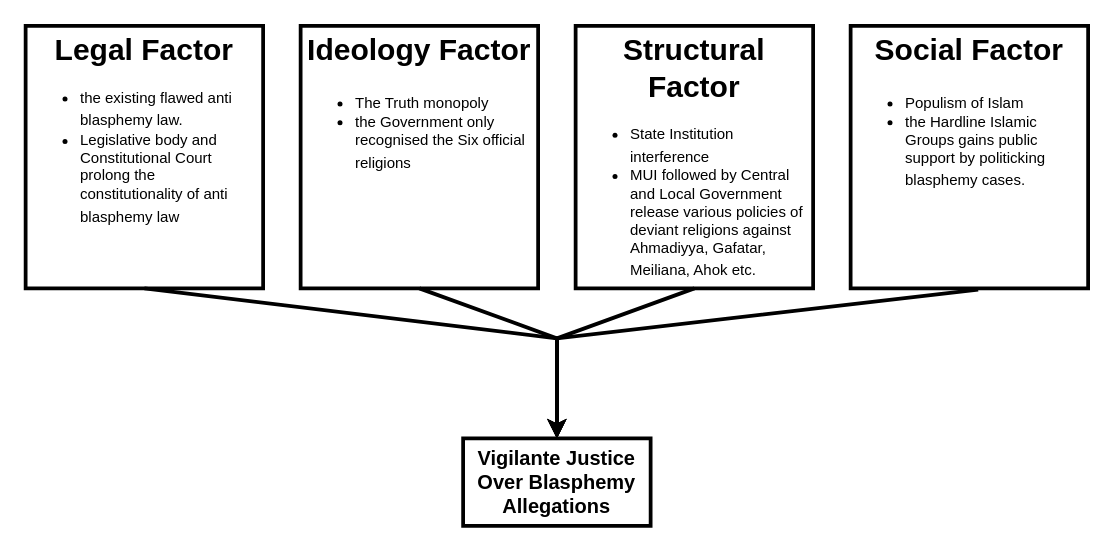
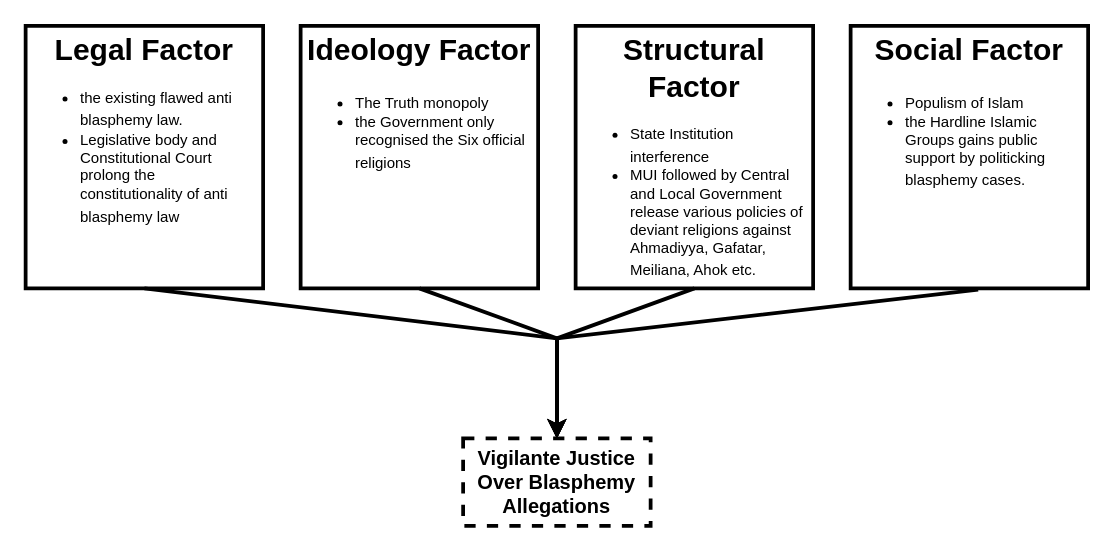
node "Vigilante Justice Over Blasphemy Allegations": style solid -> dashed
